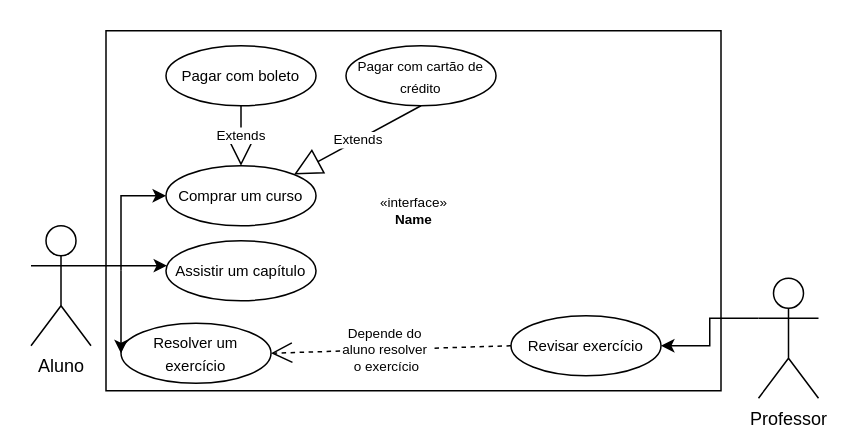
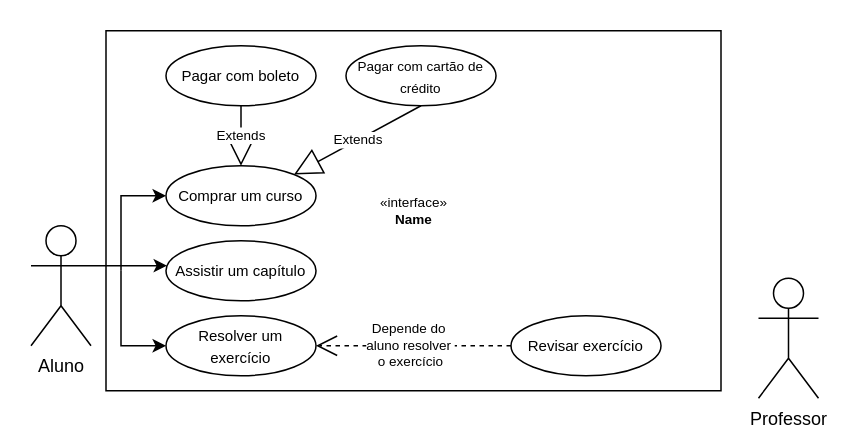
edge "Professor" -> "Revisar exercício": removed
node "Resolver um exercício": moved (196, 353) -> (241, 346)
